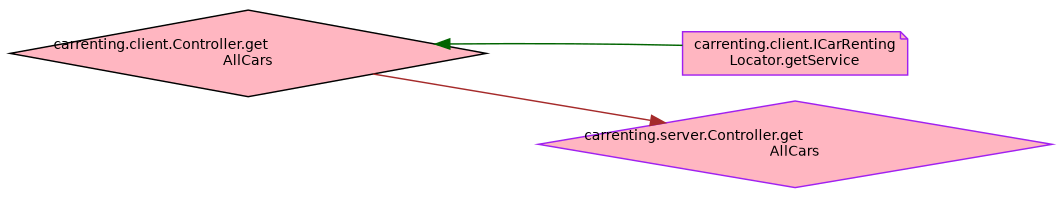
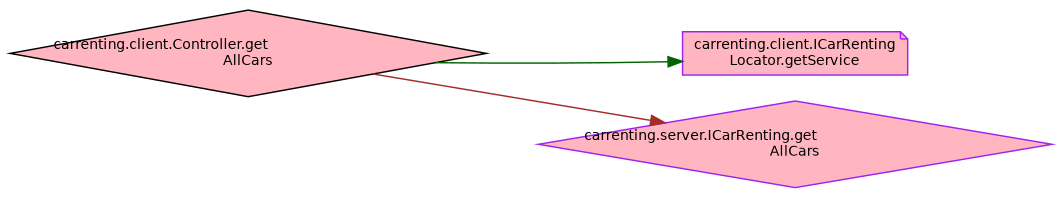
edge "carrenting.client.ICarRenting Locator.getService" -> "carrenting.client.Controller.get AllCars": reversed
node "carrenting.server.Controller.get AllCars": label "carrenting.server.Controller.get AllCars" -> "carrenting.server.ICarRenting.get AllCars"
